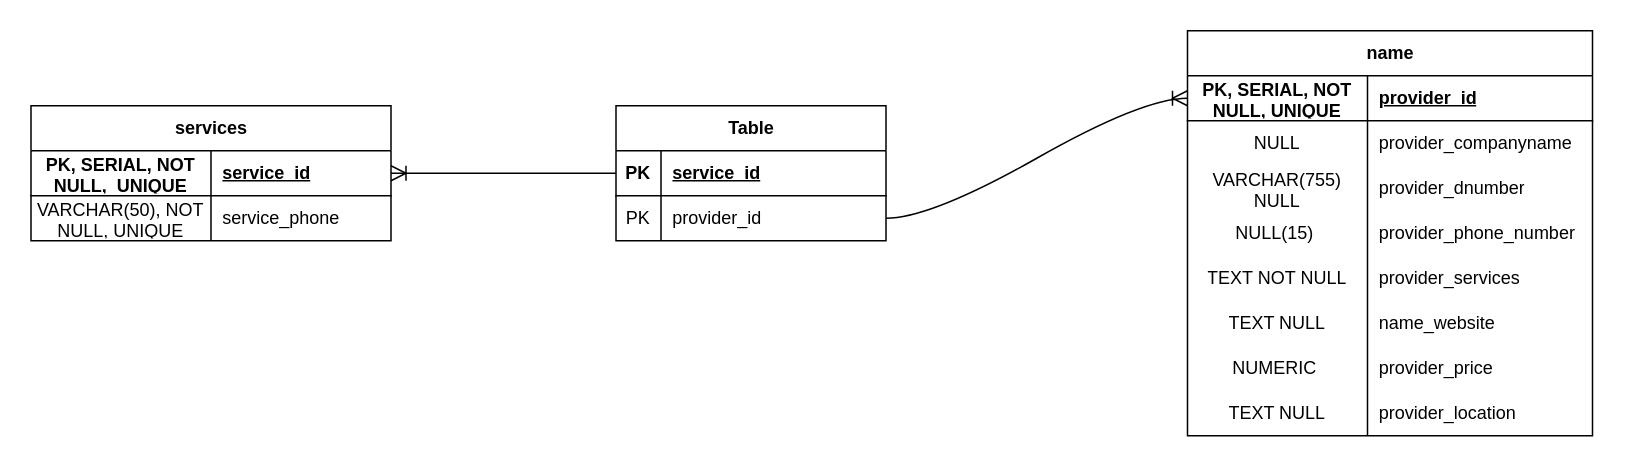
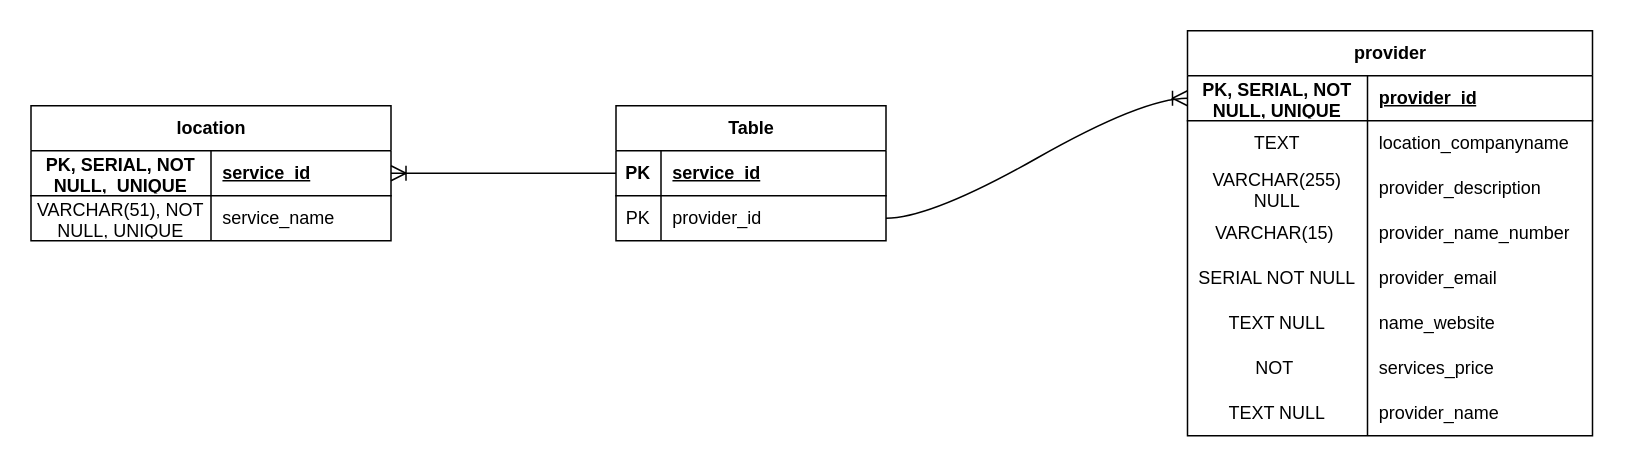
node "name": label "name" -> "provider"
node "services": label "services" -> "location"
node "NULL": label "NULL" -> "TEXT"
node "provider_companyname": label "provider_companyname" -> "location_companyname"
node "VARCHAR(755) NULL": label "VARCHAR(755) NULL" -> "VARCHAR(255) NULL"
node "provider_dnumber": label "provider_dnumber" -> "provider_description"
node "VARCHAR(50), NOT NULL, UNIQUE": label "VARCHAR(50), NOT NULL, UNIQUE" -> "VARCHAR(51), NOT NULL, UNIQUE"
node "service_phone": label "service_phone" -> "service_name"
node "NULL(15)": label "NULL(15)" -> "VARCHAR(15)"
node "provider_phone_number": label "provider_phone_number" -> "provider_name_number"
node "TEXT NOT NULL": label "TEXT NOT NULL" -> "SERIAL NOT NULL"
node "provider_services": label "provider_services" -> "provider_email"
node "NUMERIC": label "NUMERIC" -> "NOT"
node "provider_price": label "provider_price" -> "services_price"
node "provider_location": label "provider_location" -> "provider_name"
